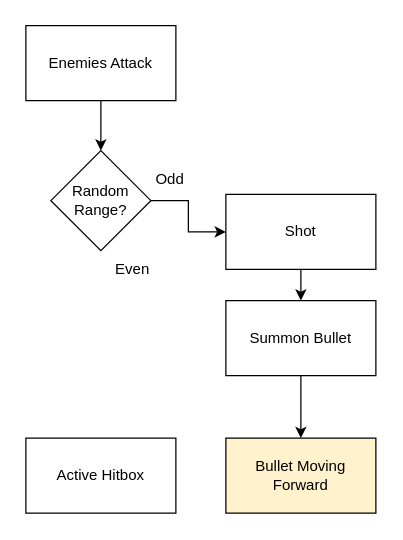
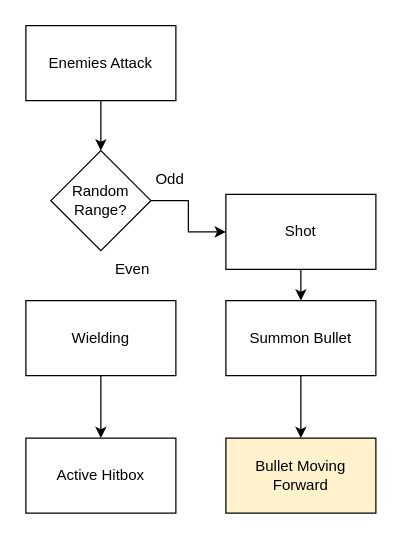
node "Wielding": added
edge "Wielding" -> "Active Hitbox": added
